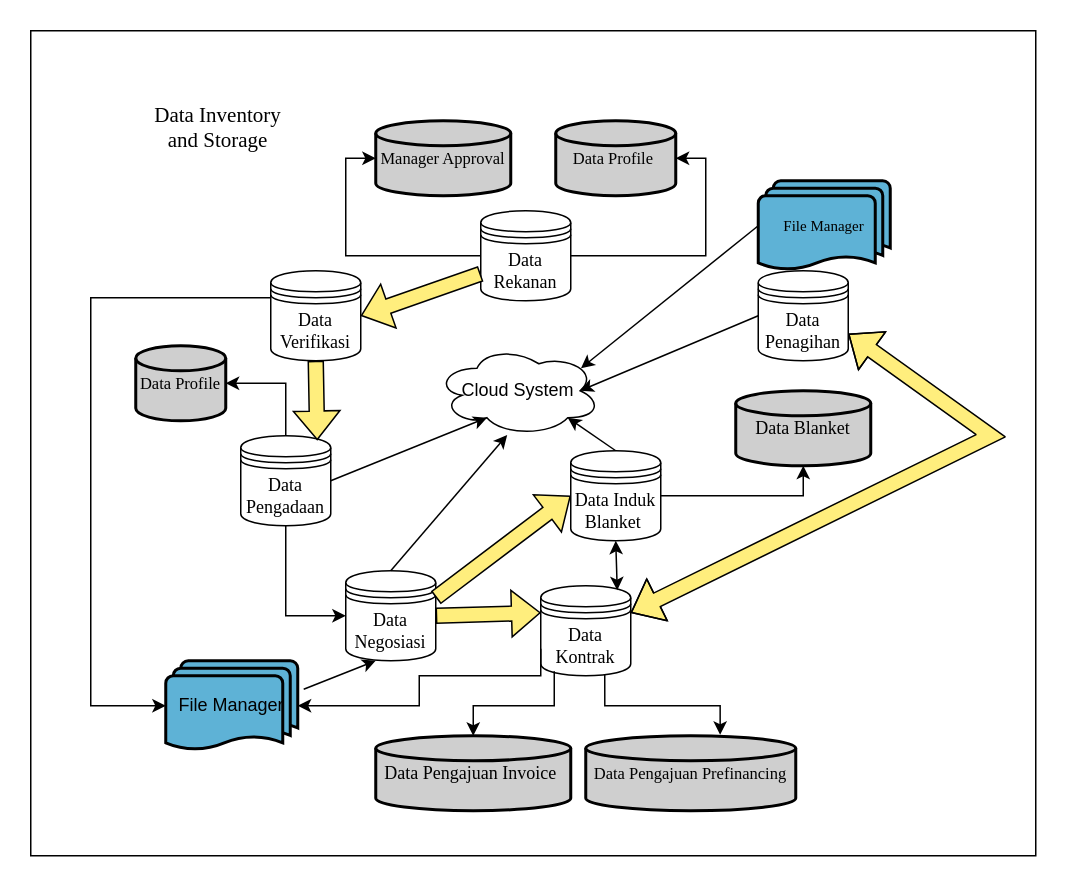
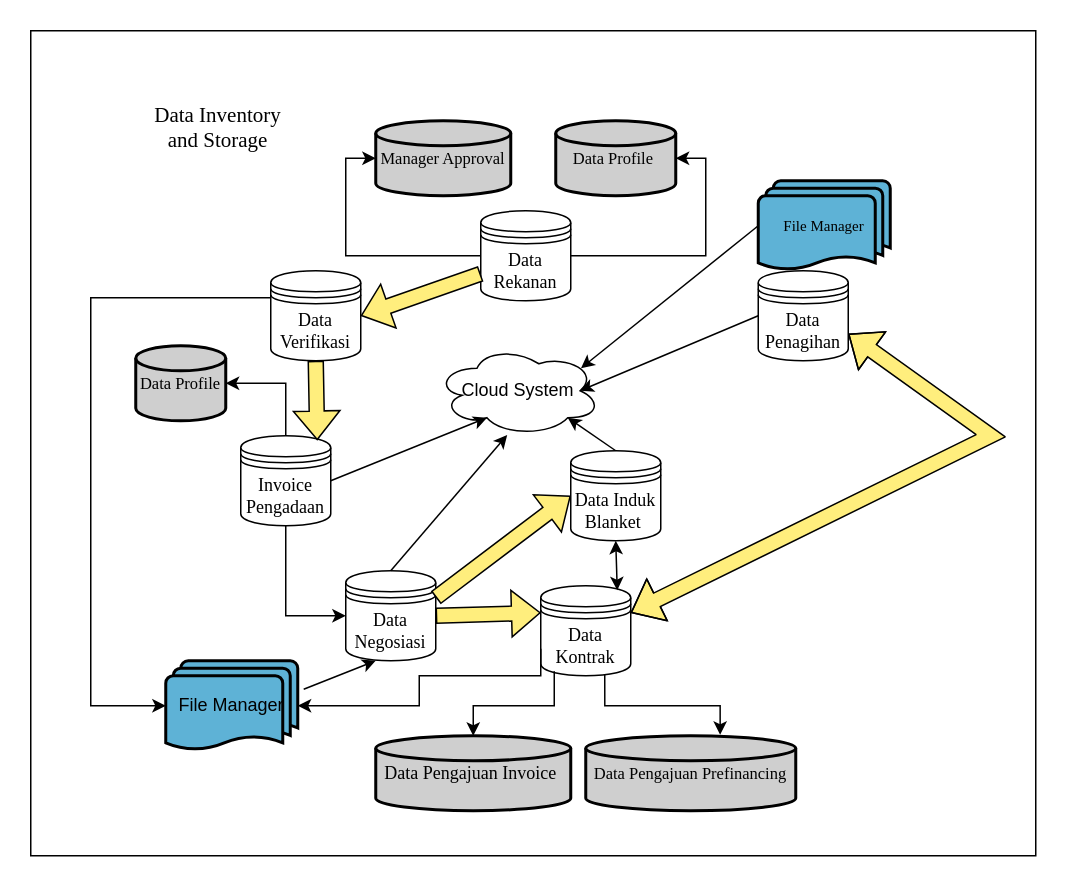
node "Data Blanket": removed
node "Data Pengadaan": label "Data Pengadaan" -> "Invoice Pengadaan"
edge "Data Induk Blanket" -> "Data Blanket": removed
